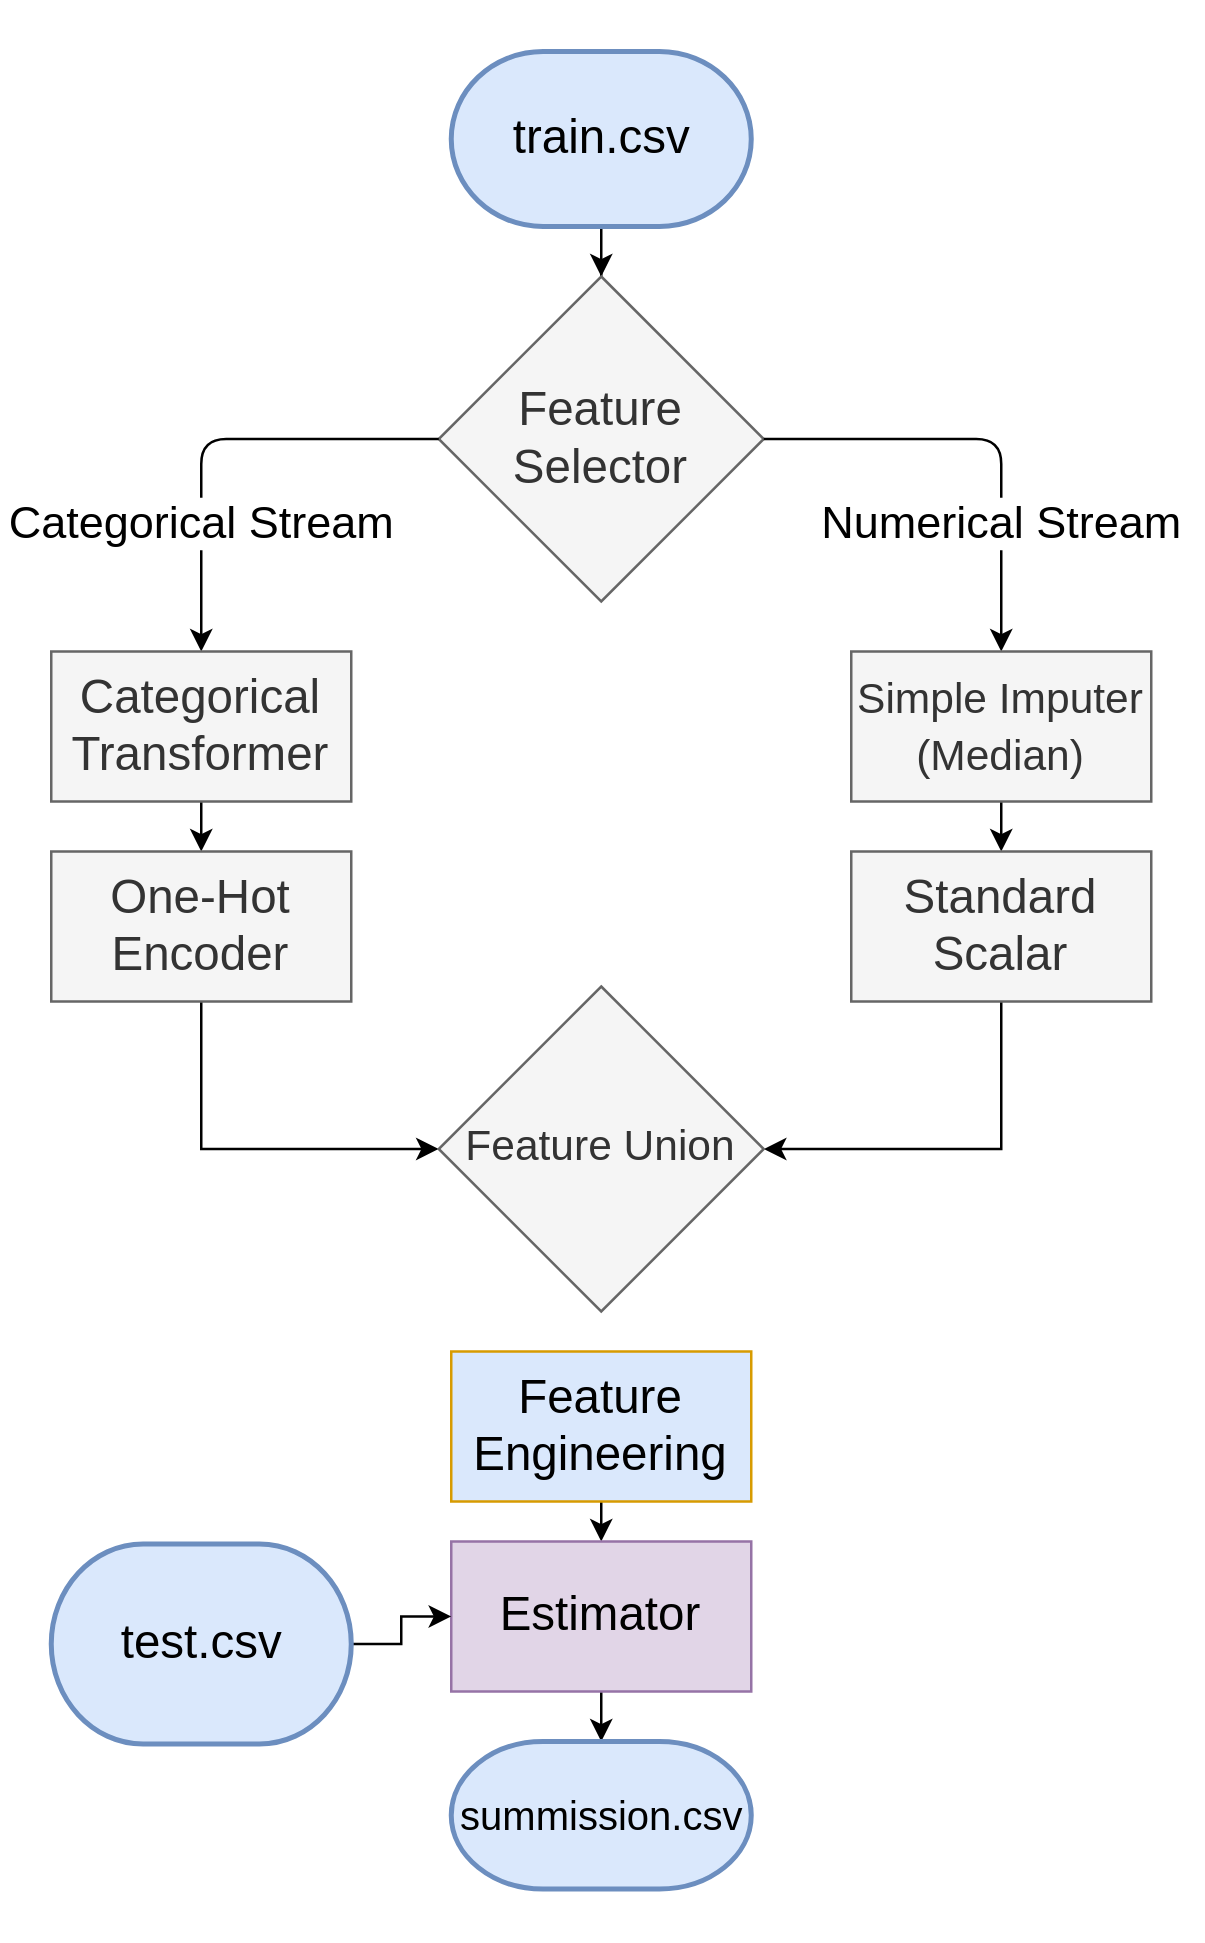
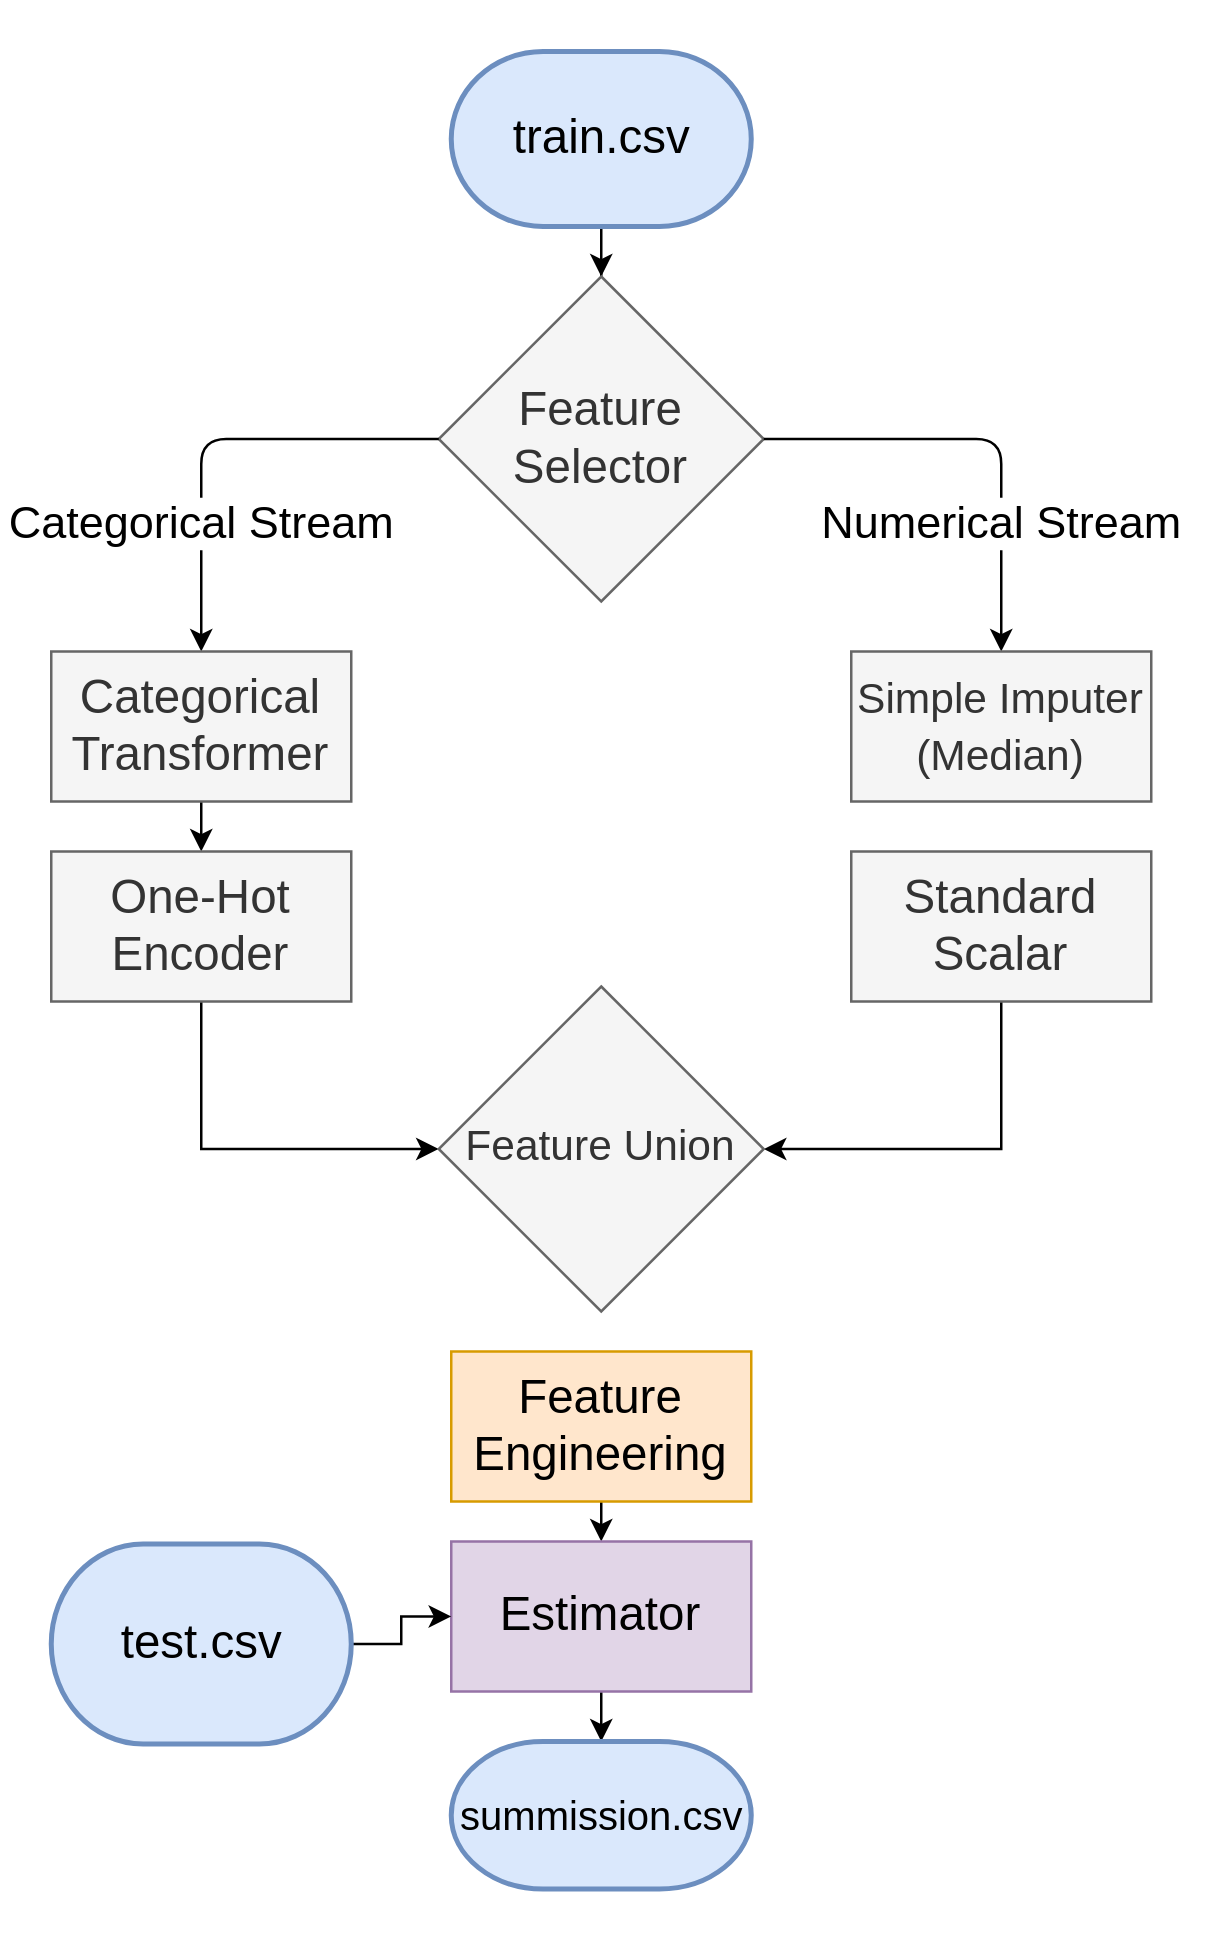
edge "Simple Imputer (Median)" -> "Standard Scalar": removed
node "Feature Engineering": fillcolor #dae8fc -> #ffe6cc
